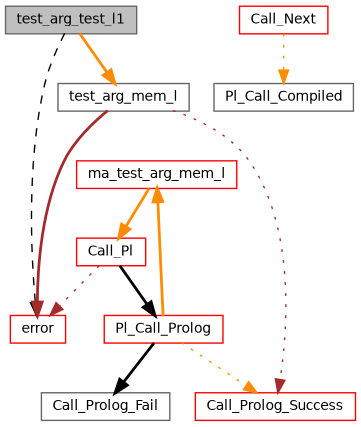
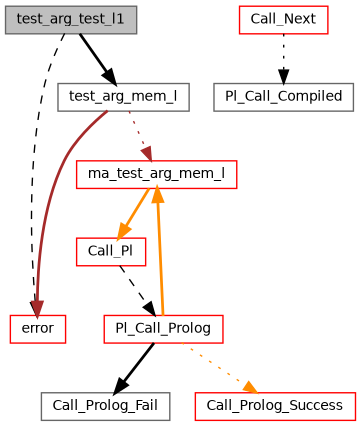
edge "Call_Next" -> "Pl_Call_Compiled": color darkorange -> black
edge "test_arg_test_l1" -> "test_arg_mem_l": color darkorange -> black
edge "test_arg_mem_l" -> "Call_Prolog_Success": now "test_arg_mem_l" -> "ma_test_arg_mem_l"
edge "Call_Pl" -> "Pl_Call_Prolog": style bold -> dashed
edge "Call_Pl" -> "error": removed
